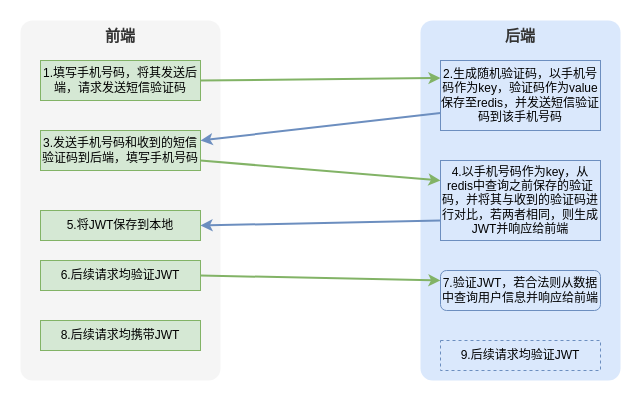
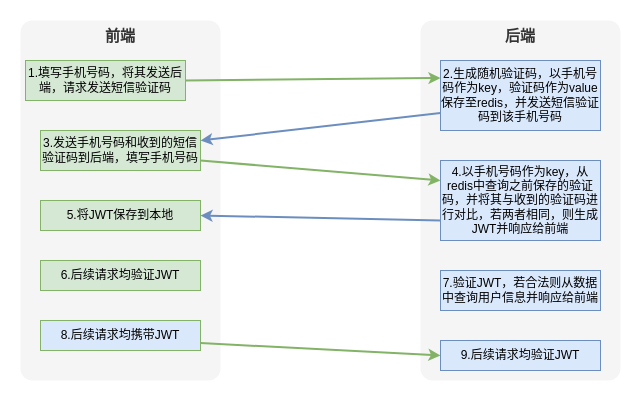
node "后端": fillcolor #dae8fc -> #f5f5f5
node "1.填写手机号码，将其发送后端，请求发送短信验证码": moved (121, 81) -> (106, 81)
node "5.将JWT保存到本地": moved (121, 226) -> (121, 216)
edge "6.后续请求均验证JWT" -> "7.验证JWT，若合法则从数据中查询用户信息并响应给前端": removed
node "7.验证JWT，若合法则从数据中查询用户信息并响应给前端": shape rounded rectangle -> rectangle
node "8.后续请求均携带JWT": fillcolor #d5e8d4 -> #dae8fc
edge "8.后续请求均携带JWT" -> "9.后续请求均验证JWT": added
node "9.后续请求均验证JWT": style dashed -> solid
